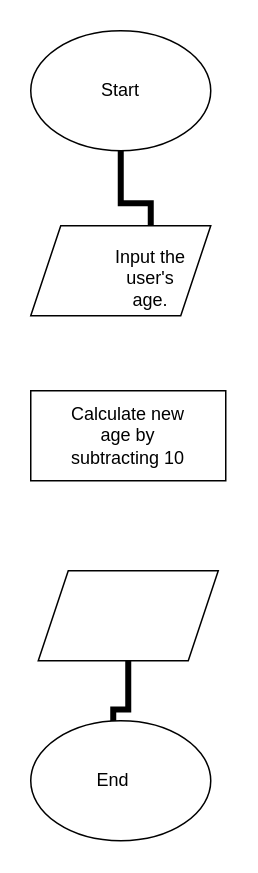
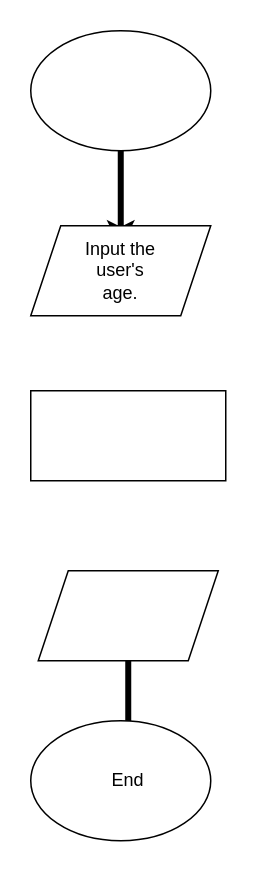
node "Start": removed
node "Input the user's age.": moved (151, 278) -> (121, 271)
node "Calculate new age by subtracting 10": removed
node "End": moved (113, 781) -> (128, 781)
